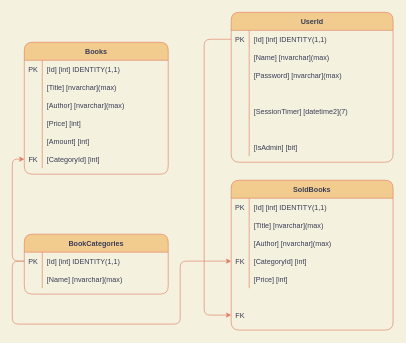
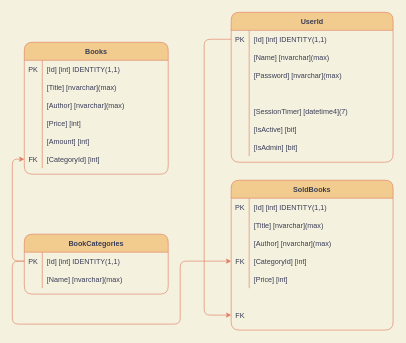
node "[SessionTimer] [datetime2](7)": label "[SessionTimer] [datetime2](7)" -> "[SessionTimer] [datetime4](7)"
node "[IsActive] [bit]": added
